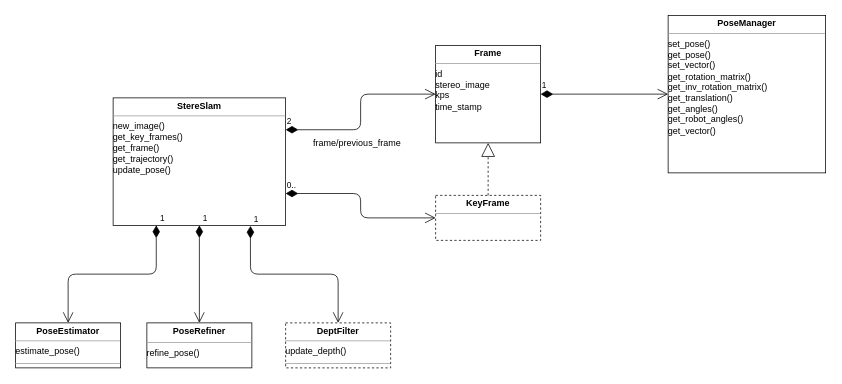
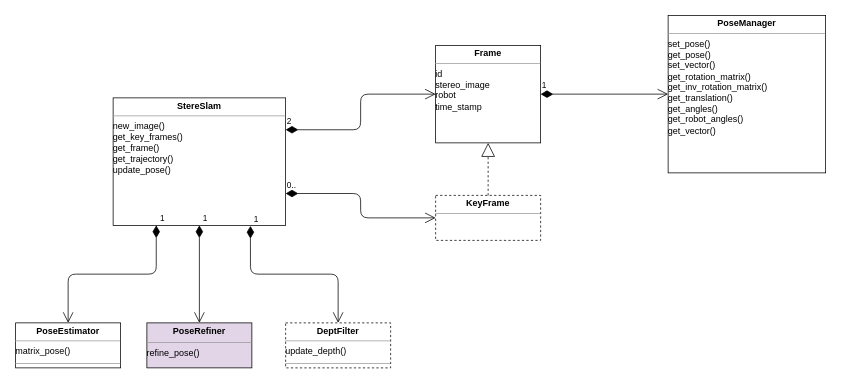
node "Frame id stereo_image kps time_stamp": label "Frame id stereo_image kps time_stamp" -> "Frame id stereo_image robot time_stamp"
node "frame/previous_frame": removed
node "PoseEstimator estimate_pose()": label "PoseEstimator estimate_pose()" -> "PoseEstimator matrix_pose()"
node "PoseRefiner refine_pose()": fillcolor #ffffff -> #e1d5e7
